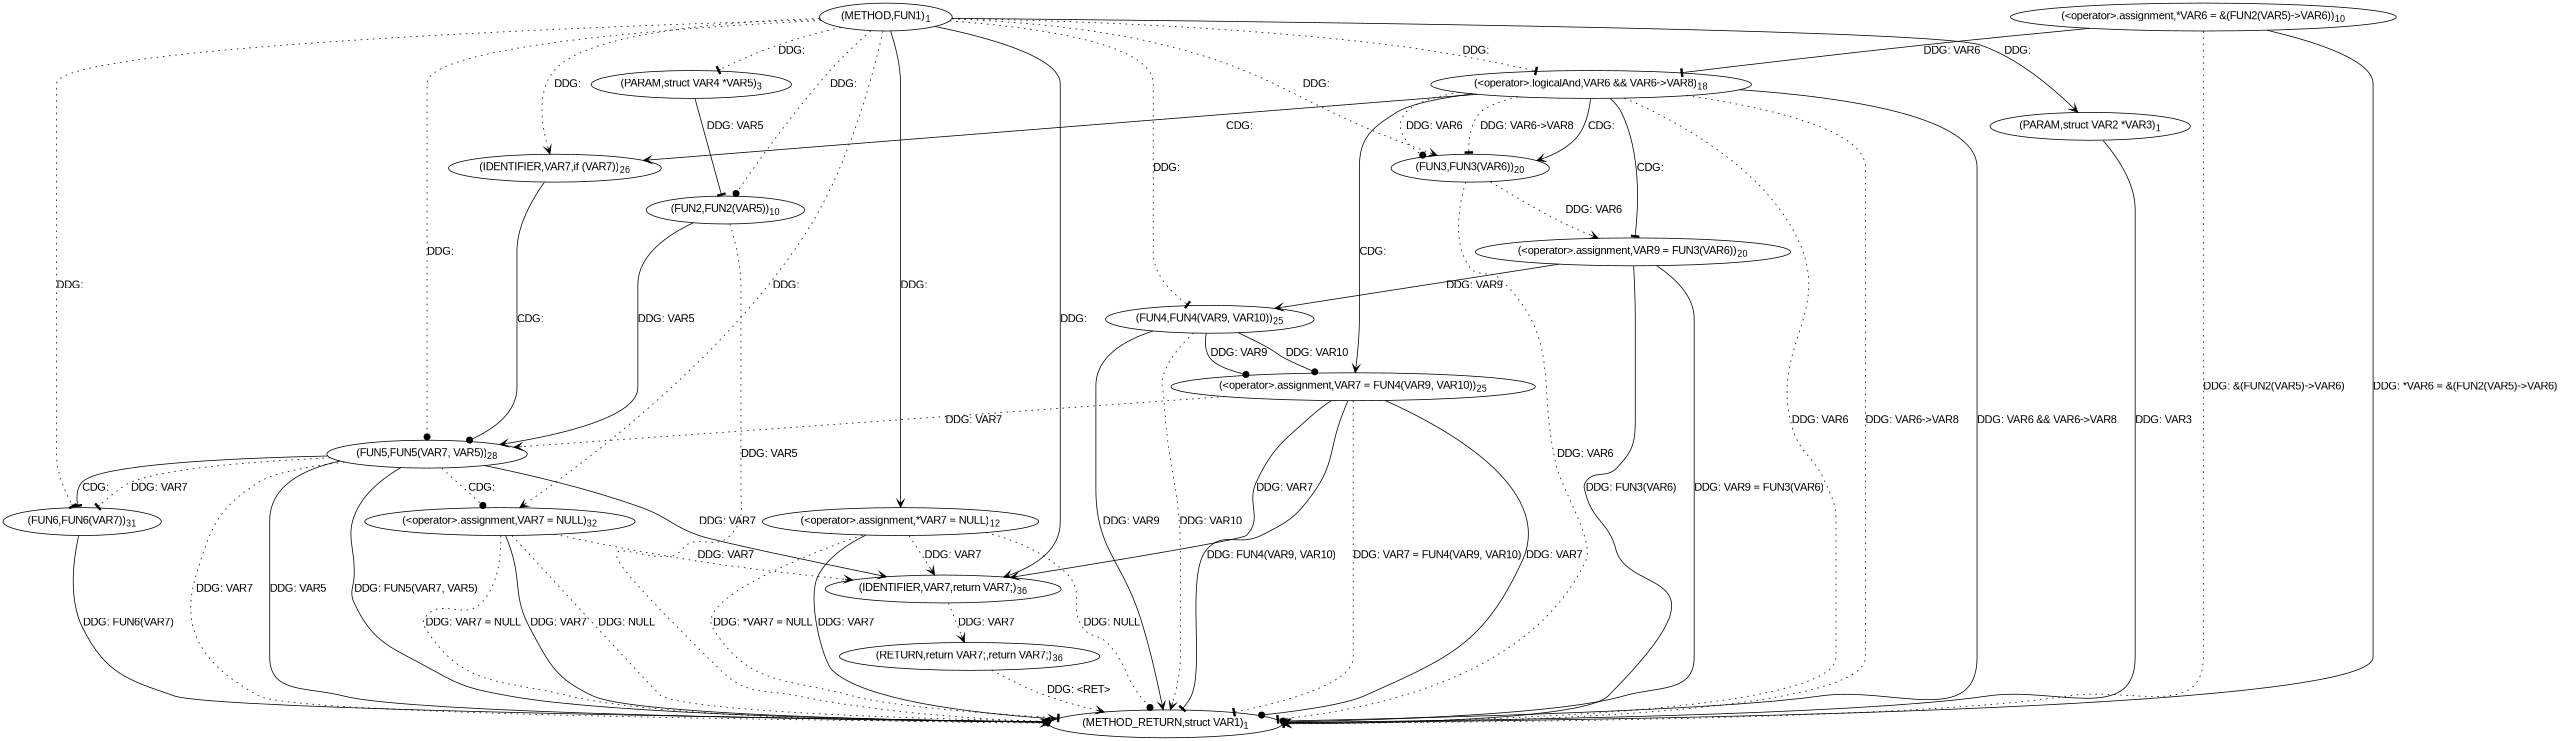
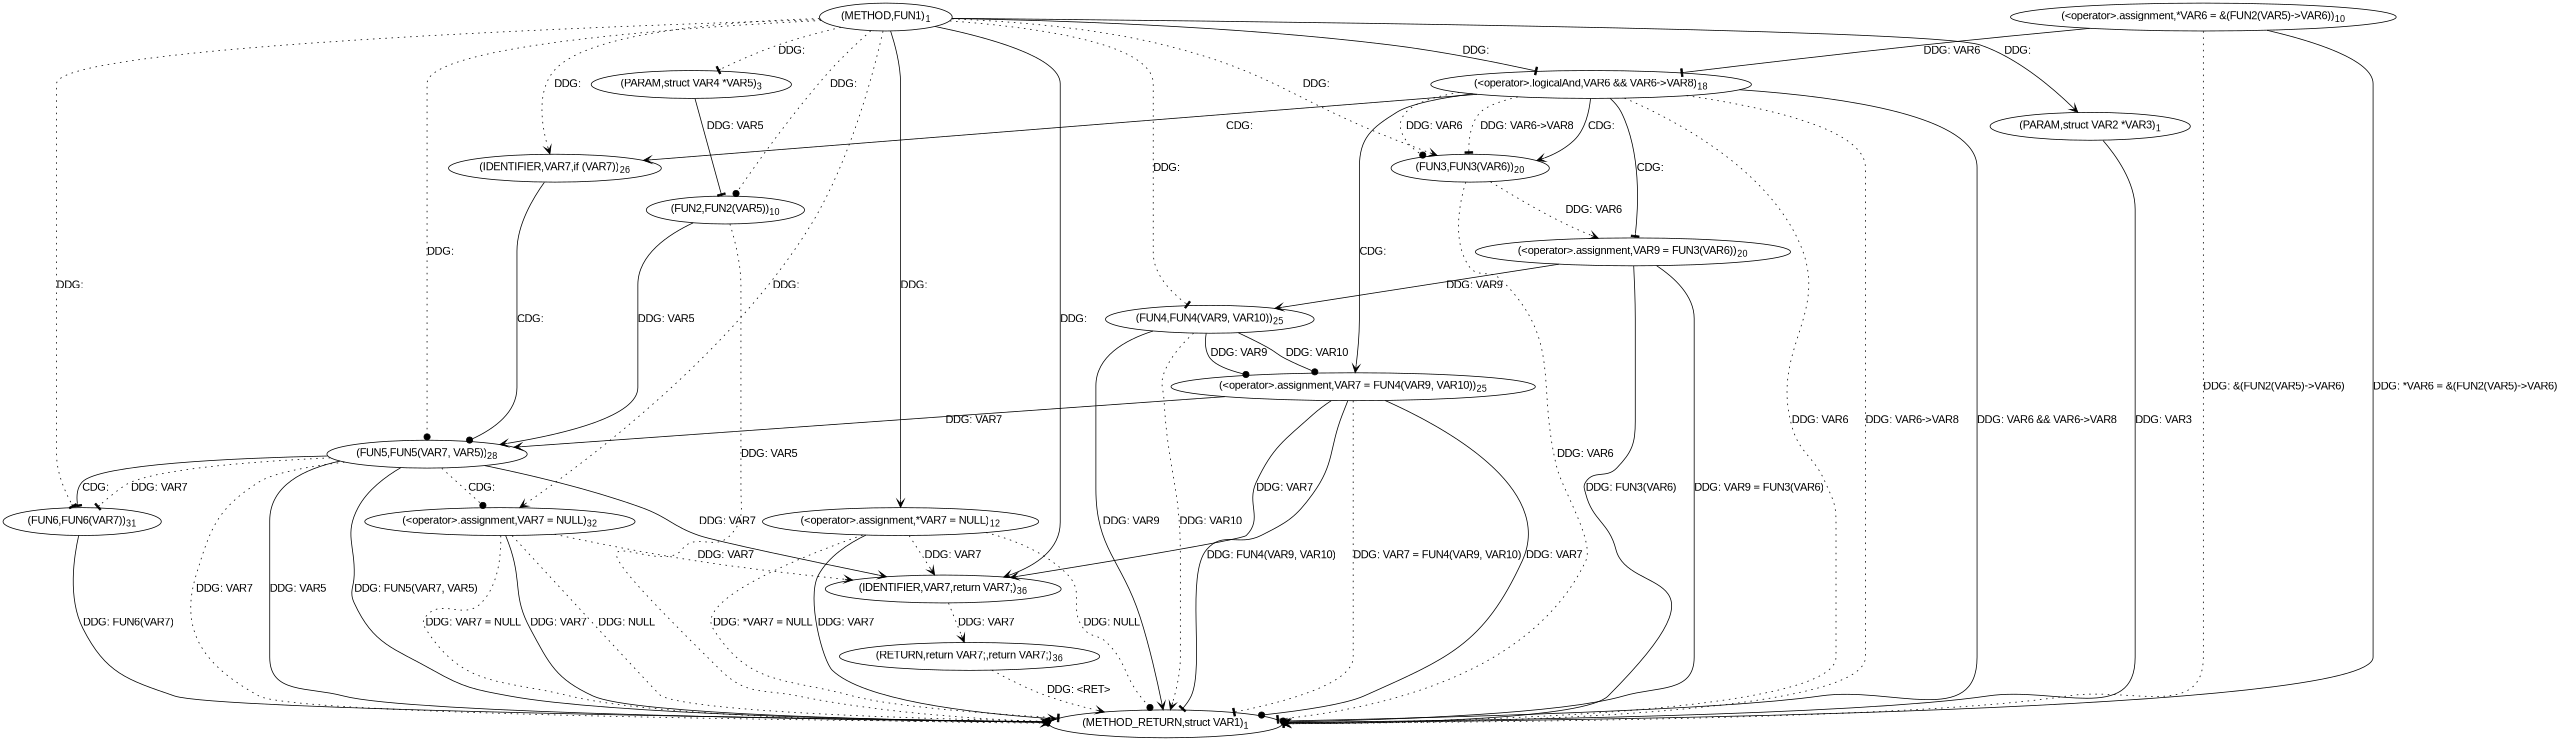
edge "(METHOD,FUN1)" -> "(<operator>.logicalAnd,VAR6 && VAR6->VAR8)": style dotted -> solid
edge "(<operator>.assignment,VAR7 = FUN4(VAR9, VAR10))" -> "(FUN5,FUN5(VAR7, VAR5))": style dotted -> solid
